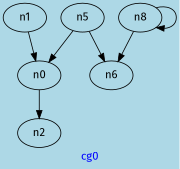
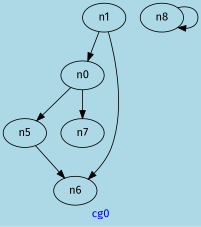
edge "n5" -> "n0": reversed
edge "n8" -> "n6": now "n1" -> "n6"
node "n2": label "n2" -> "n7"
